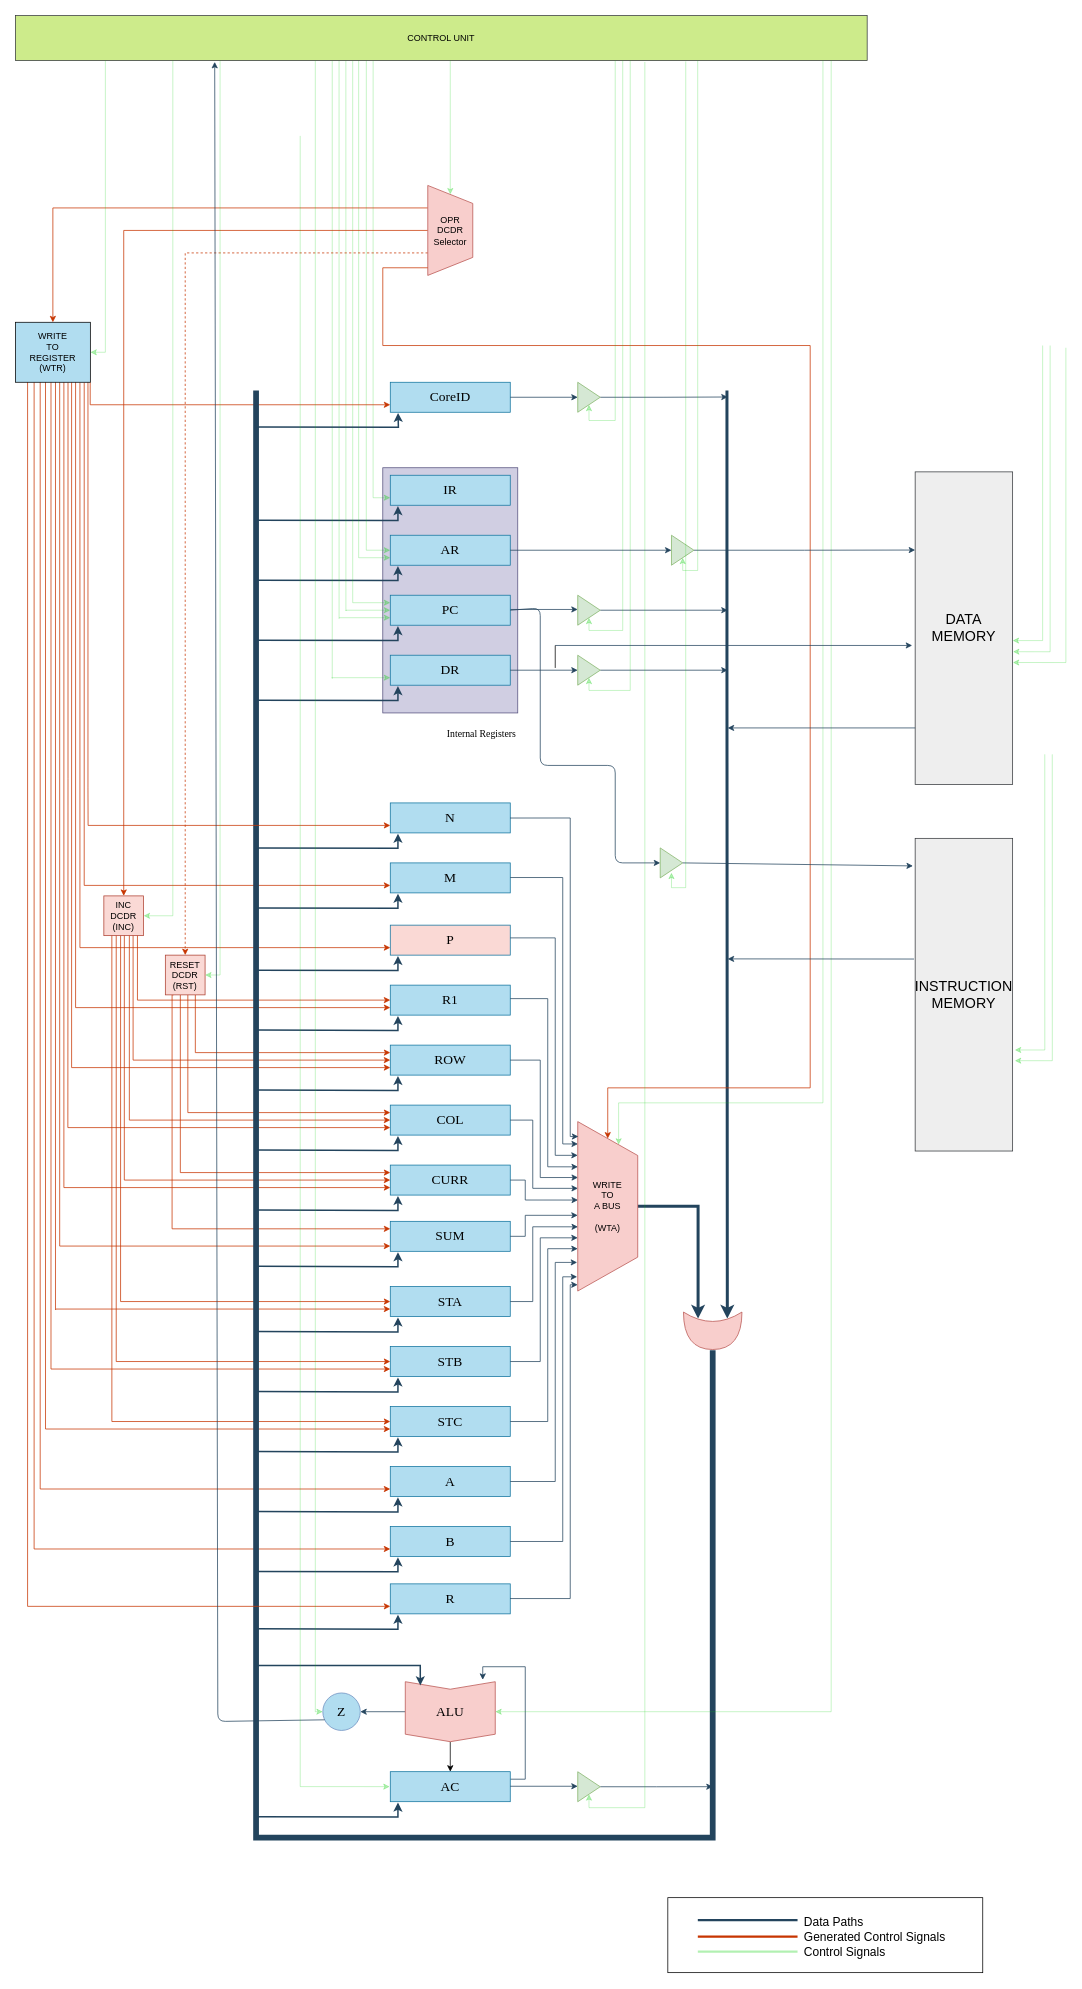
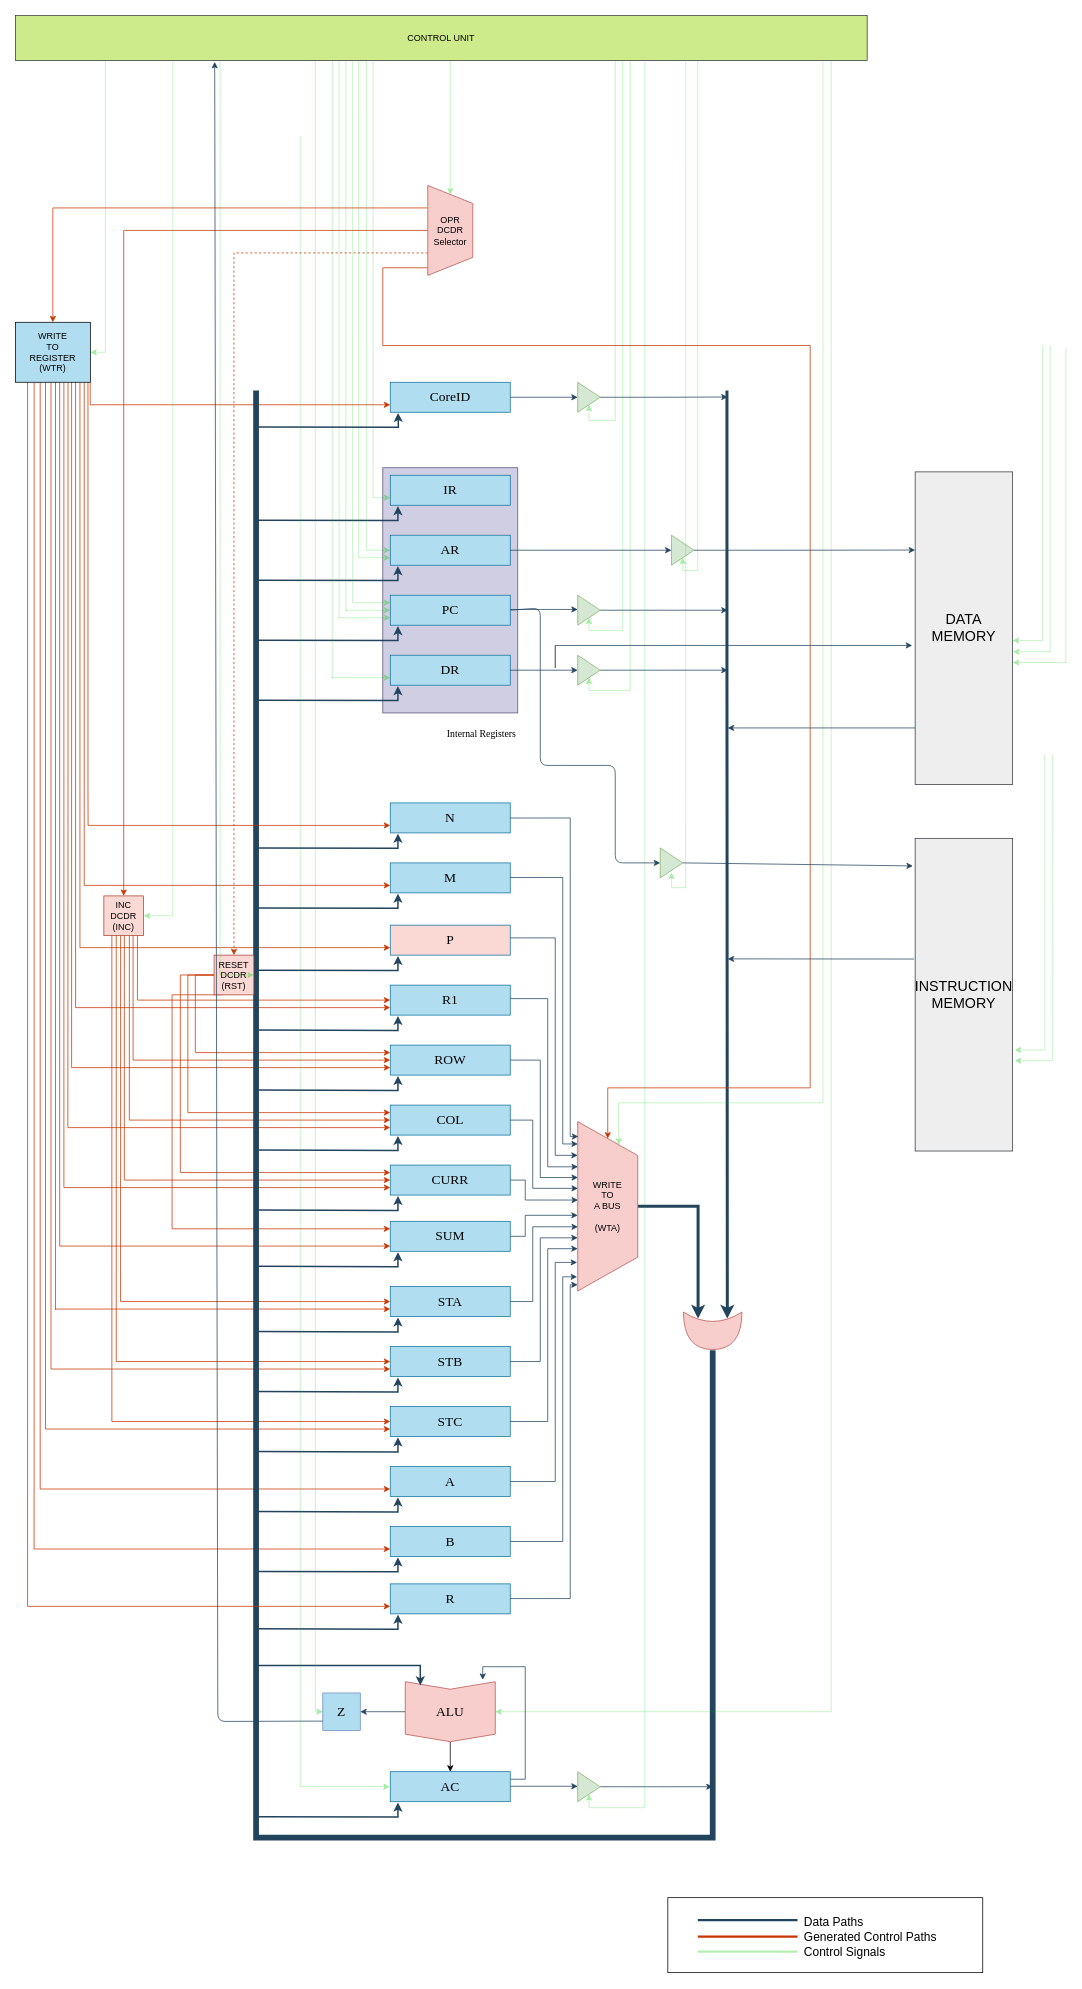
node "RESET DCDR (RST)": moved (185, 975) -> (234, 975)
node "Z": shape ellipse -> rectangle
node "Generated Control Signals": label "Generated Control Signals" -> "Generated Control Paths"
